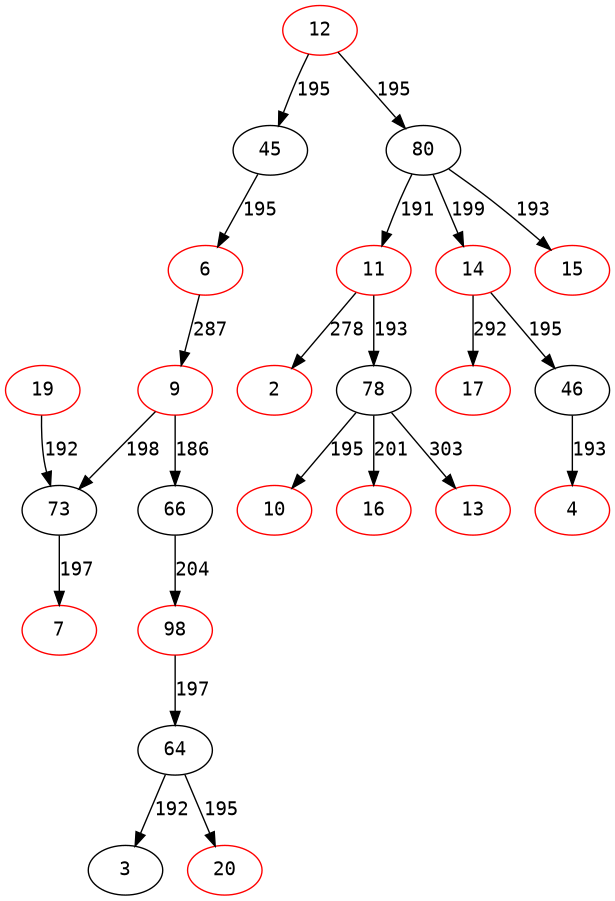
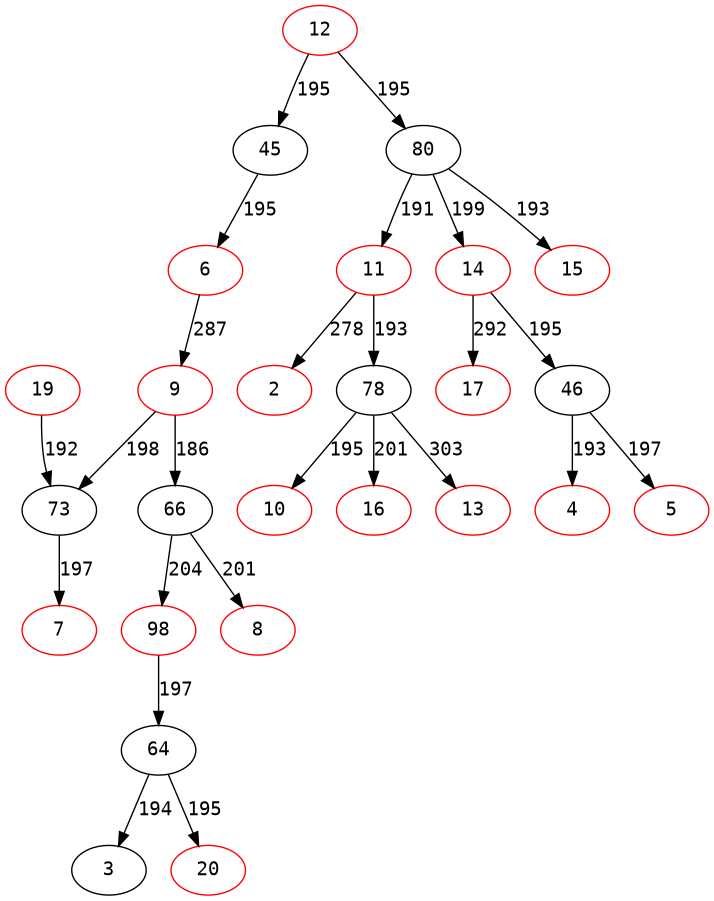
node "5": added
node "8": added
edge "64" -> "3": label "192" -> "194"
